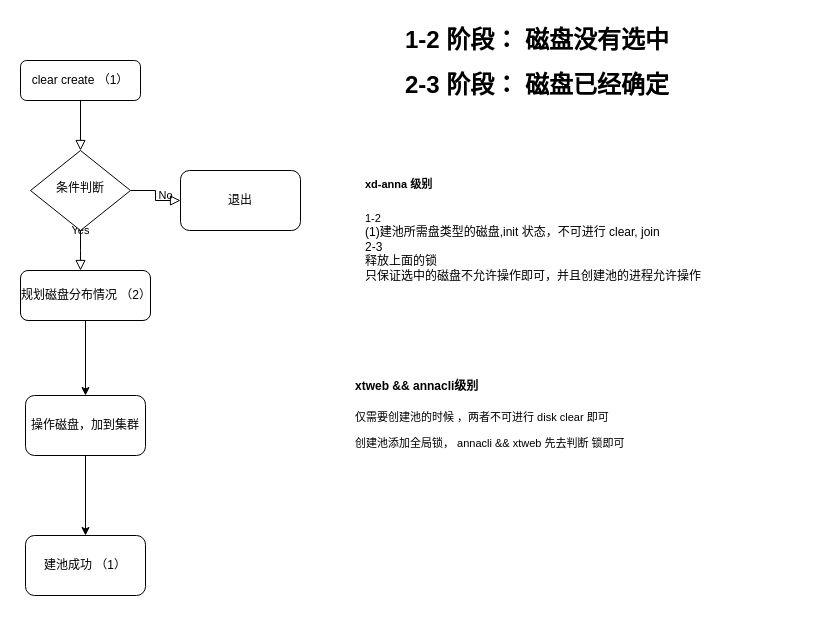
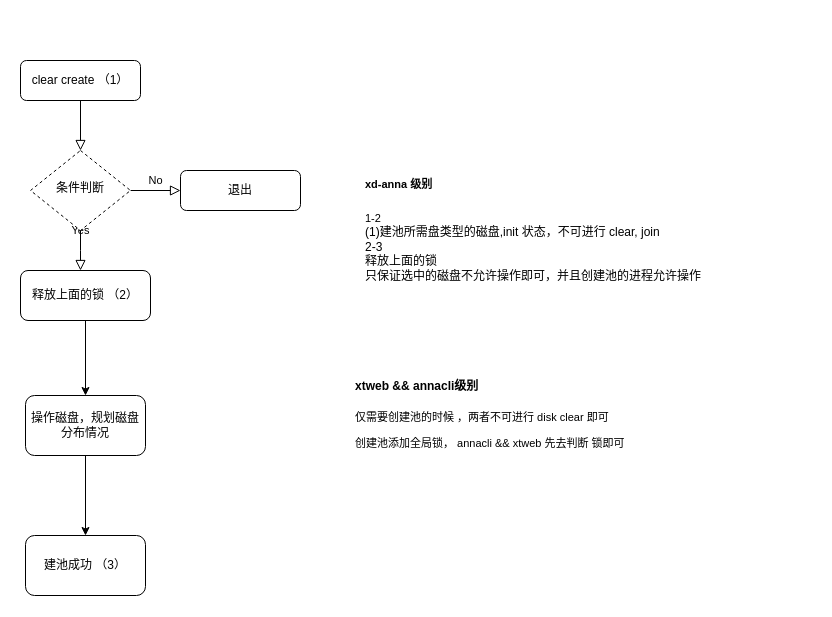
node "1-2 阶段： 磁盘没有选中 2-3 阶段： 磁盘已经确定": removed
node "条件判断": style solid -> dashed
node "退出": size 120x60 -> 120x40
node "规划磁盘分布情况 （2）": label "规划磁盘分布情况 （2）" -> "释放上面的锁 （2）"
node "操作磁盘，加到集群": label "操作磁盘，加到集群" -> "操作磁盘，规划磁盘分布情况"
node "建池成功 （1）": label "建池成功 （1）" -> "建池成功 （3）"
